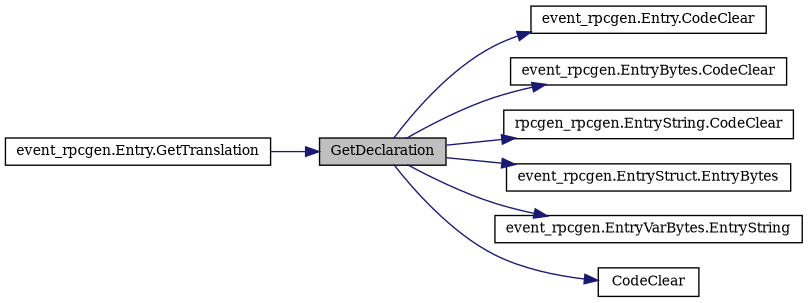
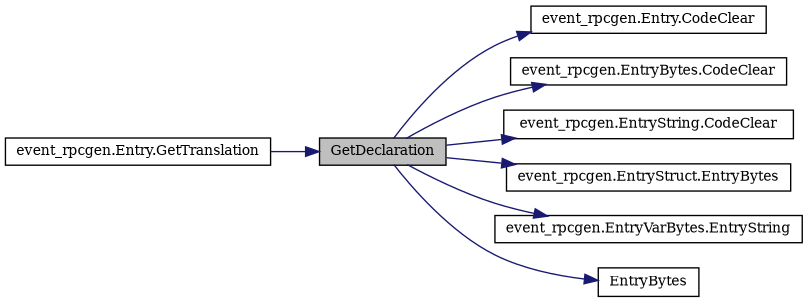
node "rpcgen_rpcgen.EntryString.CodeClear": label "rpcgen_rpcgen.EntryString.CodeClear" -> "event_rpcgen.EntryString.CodeClear"
node "CodeClear": label "CodeClear" -> "EntryBytes"
